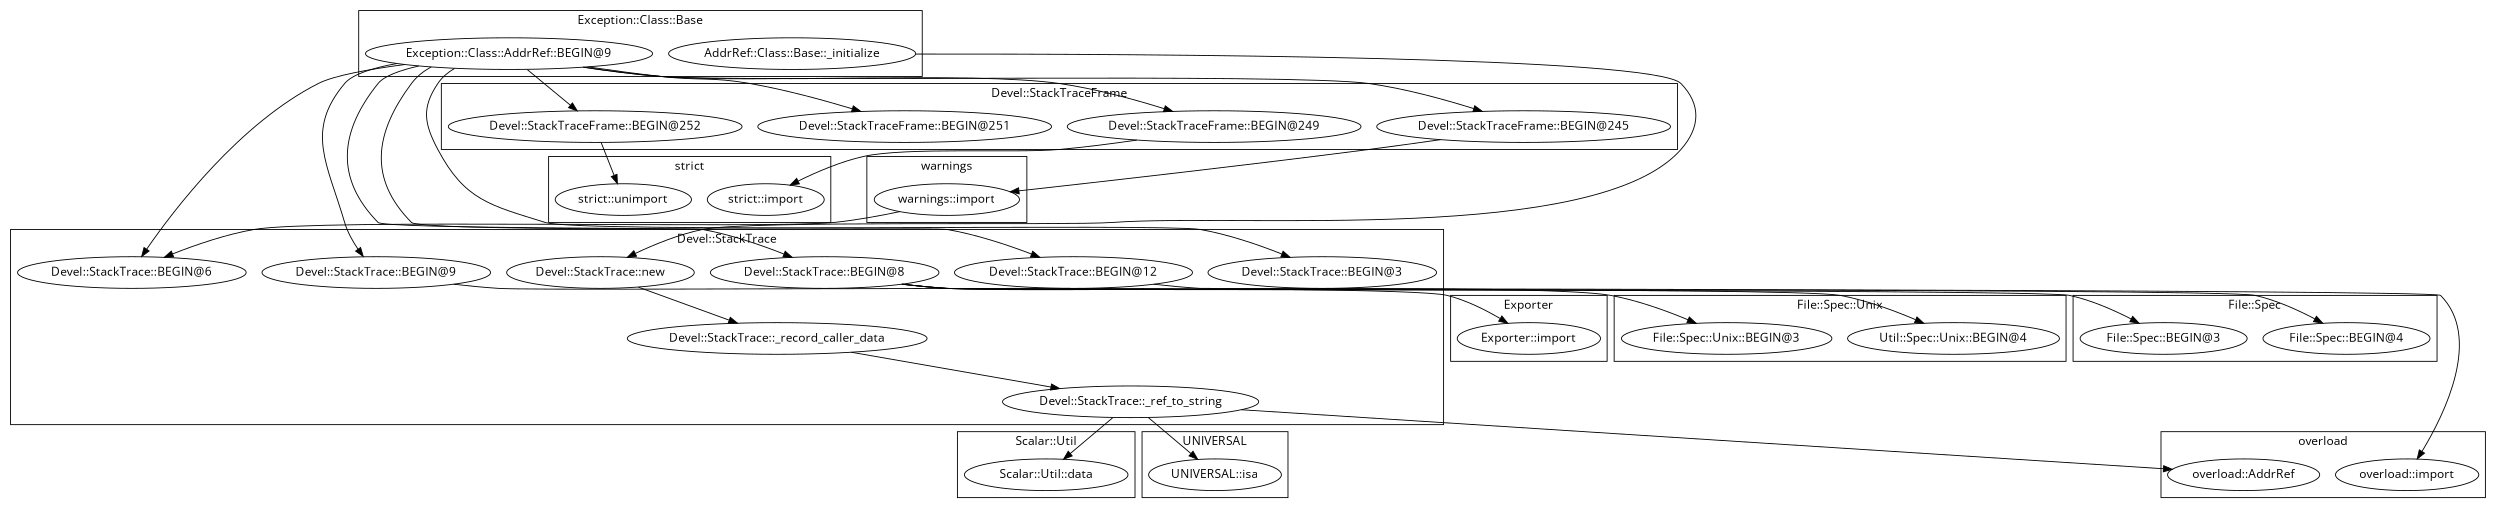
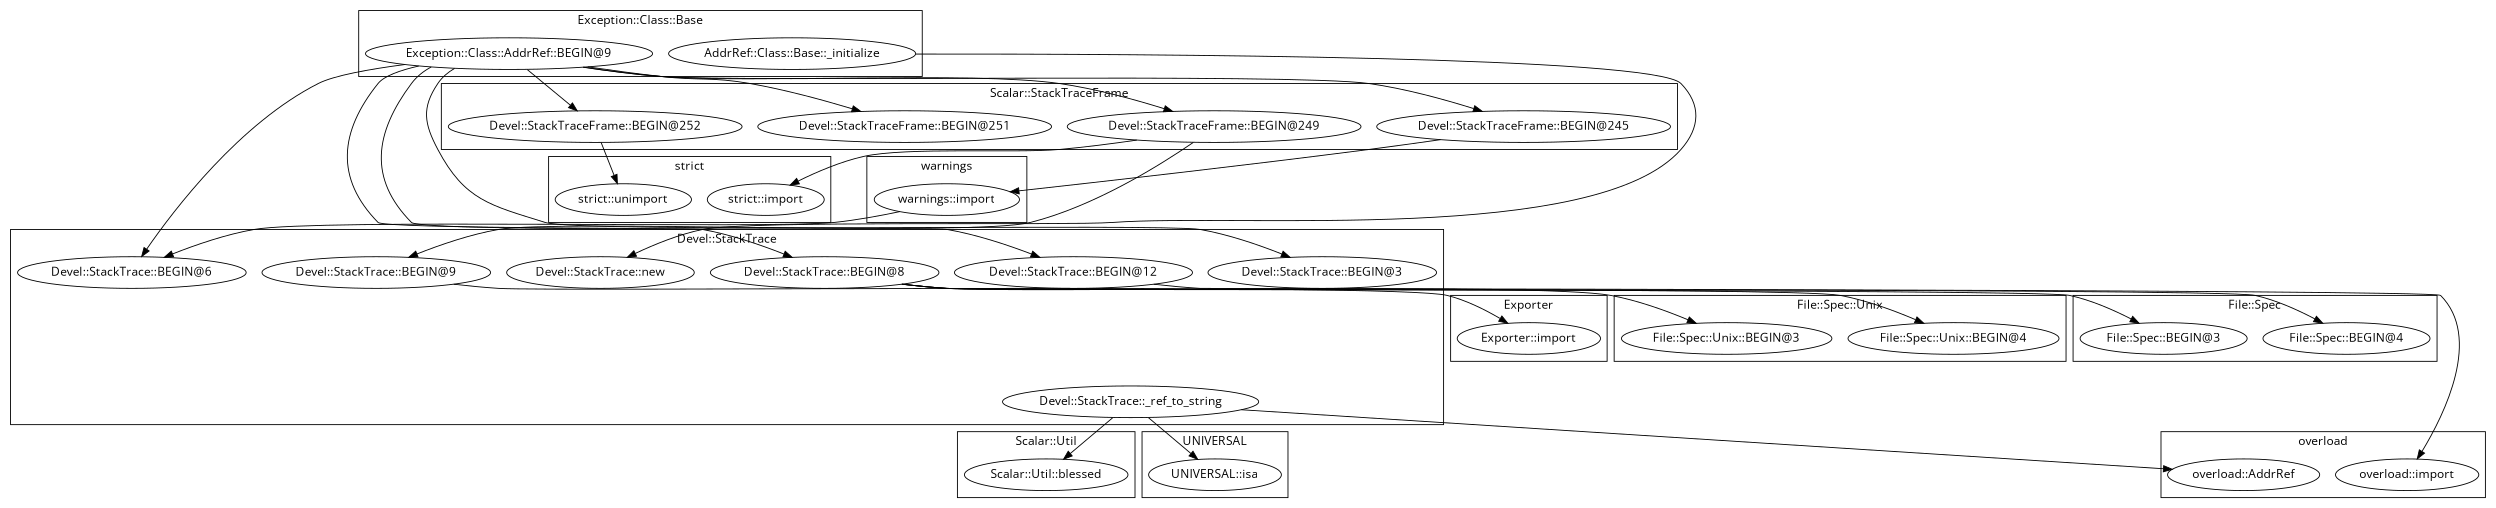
cluster "Devel::StackTraceFrame": label "Devel::StackTraceFrame" -> "Scalar::StackTraceFrame"
edge "Exception::Class::AddrRef::BEGIN@9" -> "Devel::StackTrace::BEGIN@9": now "Devel::StackTraceFrame::BEGIN@249" -> "Devel::StackTrace::BEGIN@9"
node "Devel::StackTrace::_record_caller_data": removed
node "Util::Spec::Unix::BEGIN@4": label "Util::Spec::Unix::BEGIN@4" -> "File::Spec::Unix::BEGIN@4"
node "Scalar::Util::data": label "Scalar::Util::data" -> "Scalar::Util::blessed"
